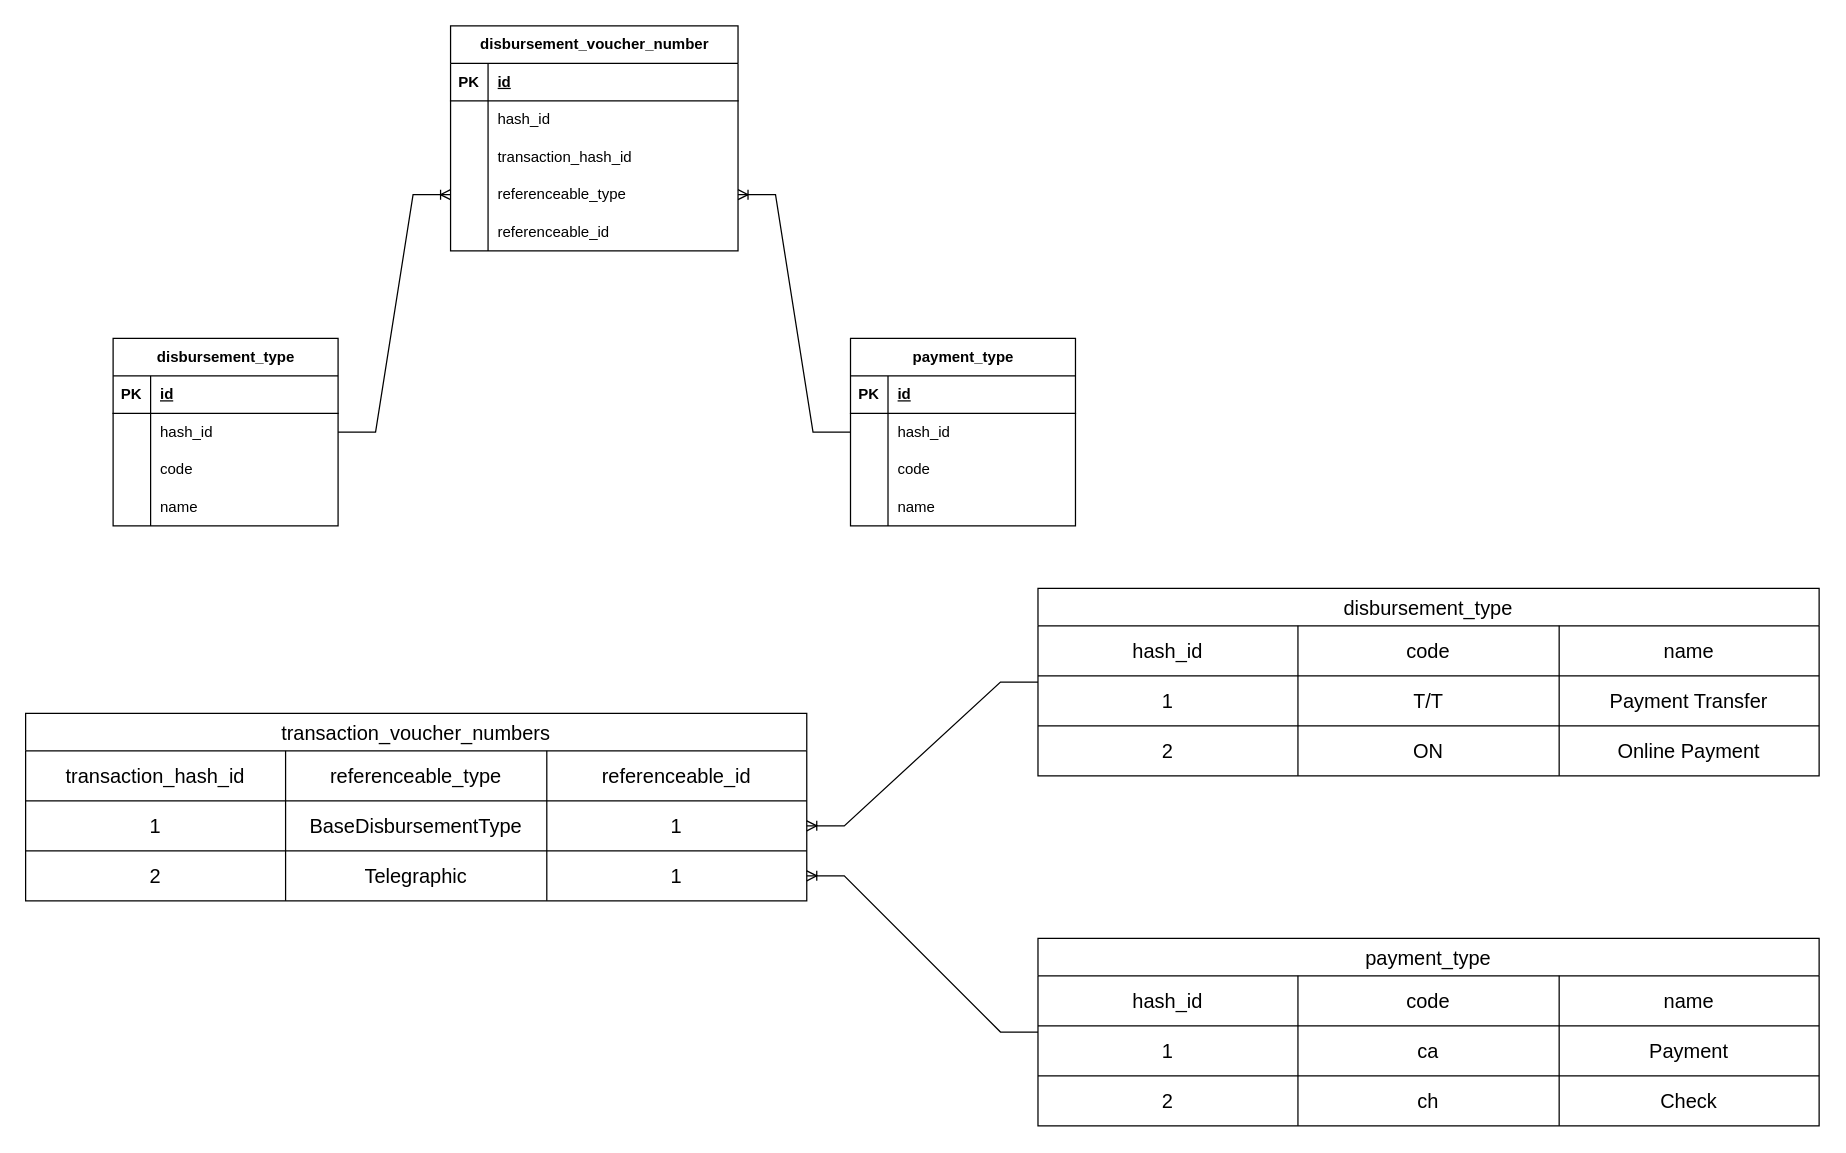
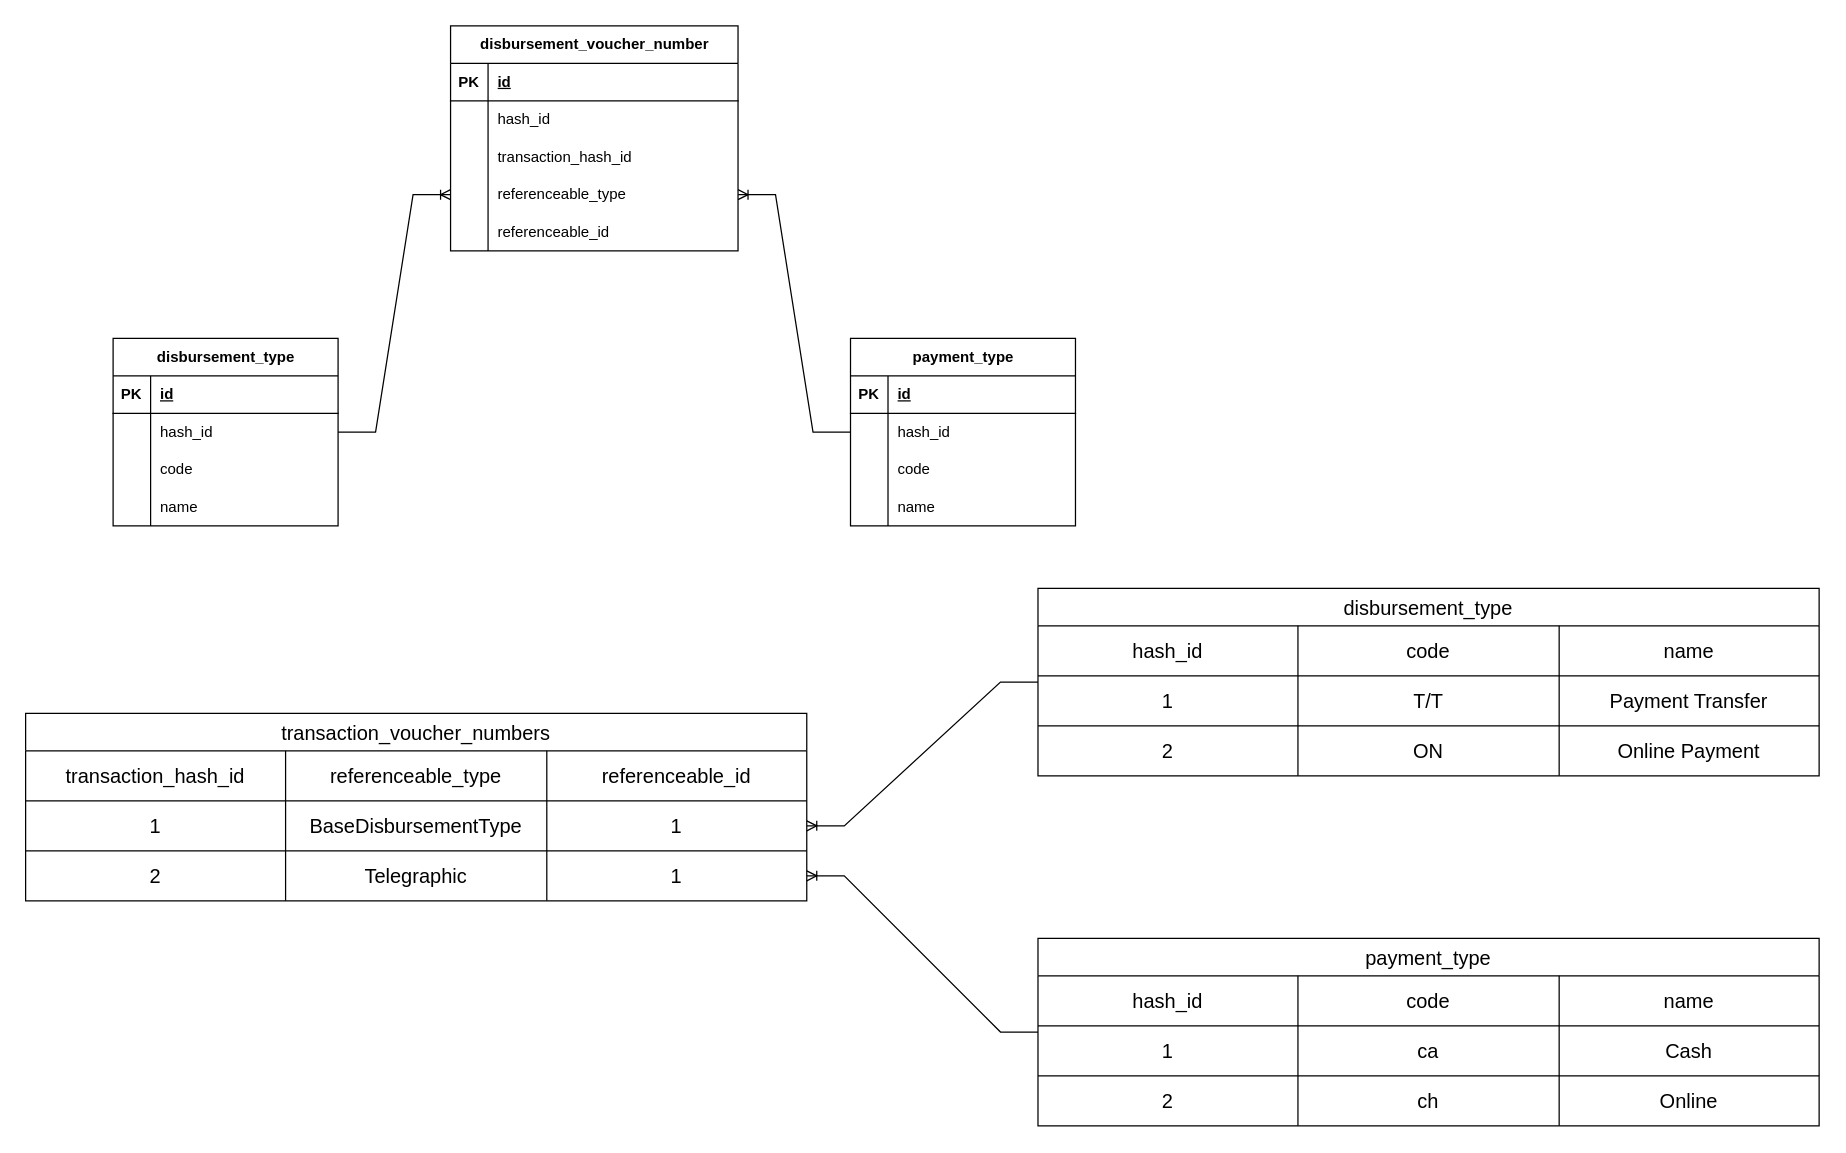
node "Payment": label "Payment" -> "Cash"
node "Check": label "Check" -> "Online"
